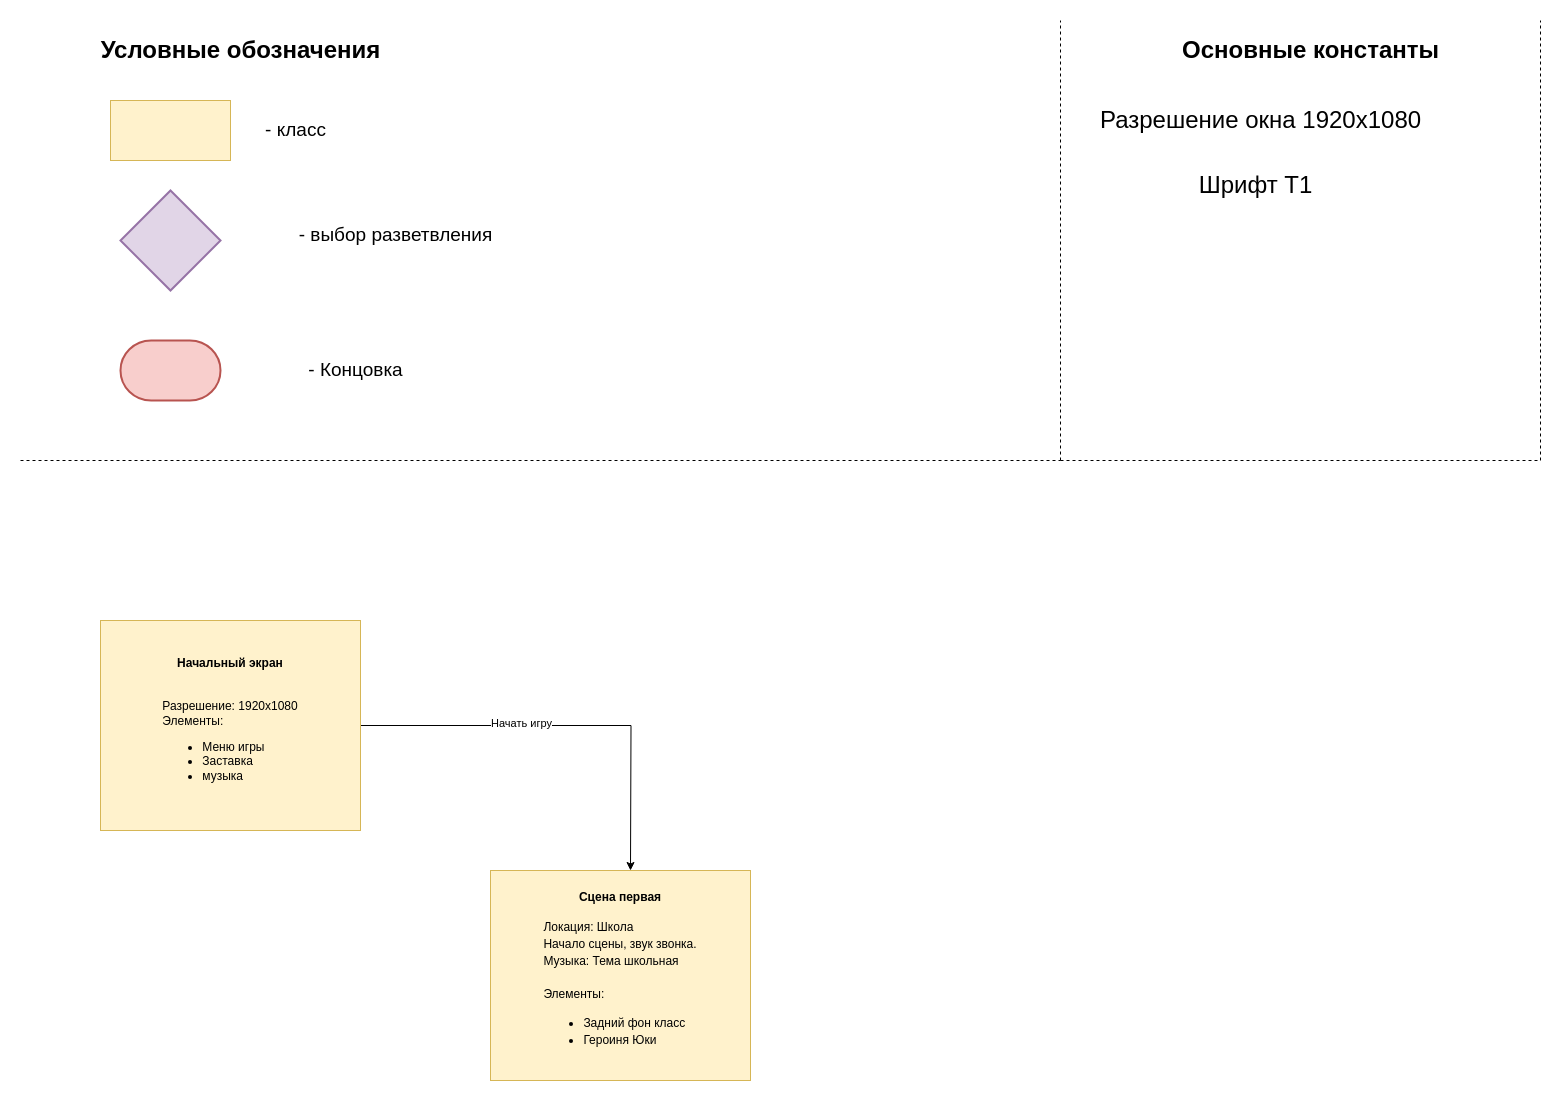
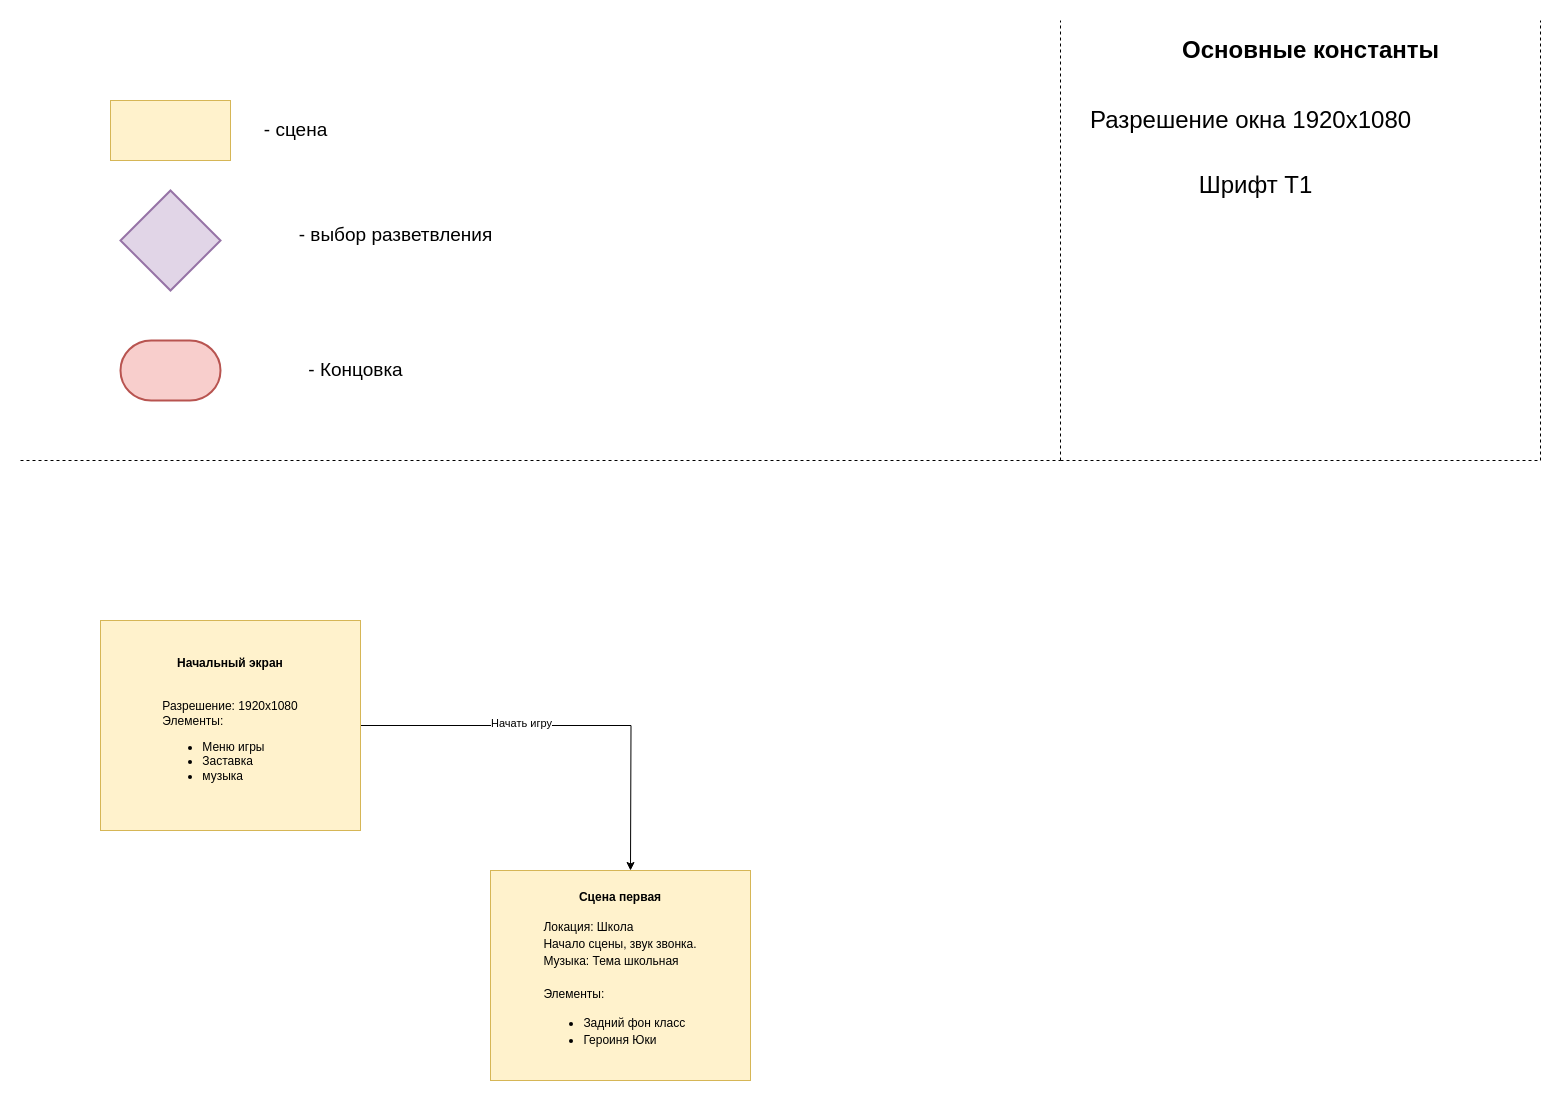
node "Условные обозначения": removed
node "Разрешение окна 1920х1080": moved (1261, 121) -> (1251, 121)
node "- класс": label "- класс" -> "- сцена"
